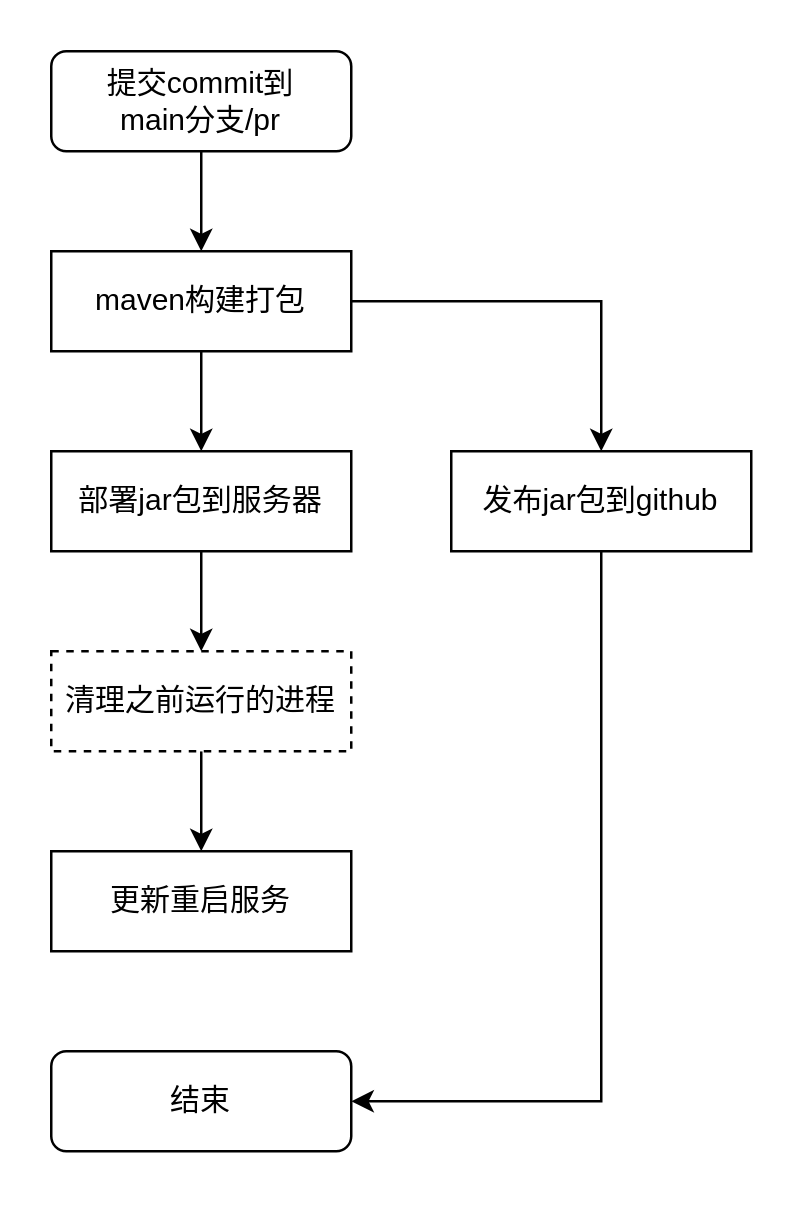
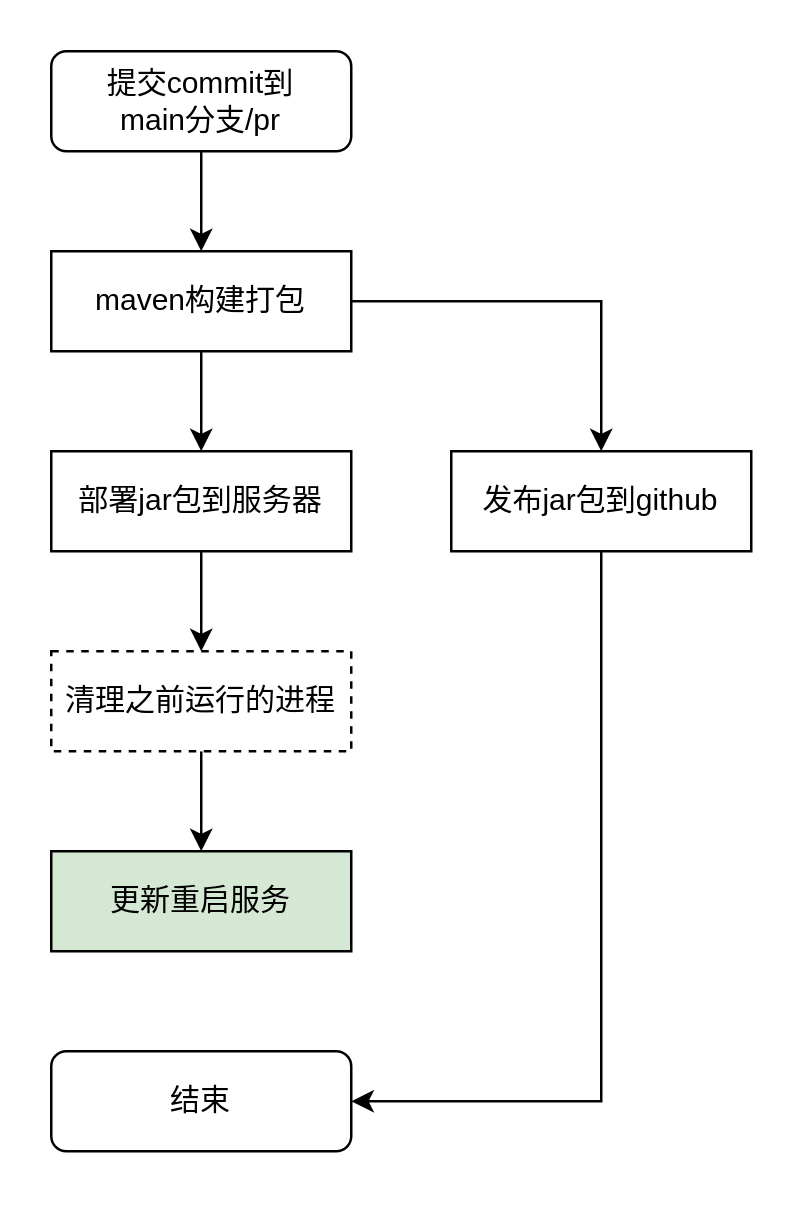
node "更新重启服务": fillcolor #ffffff -> #d5e8d4
